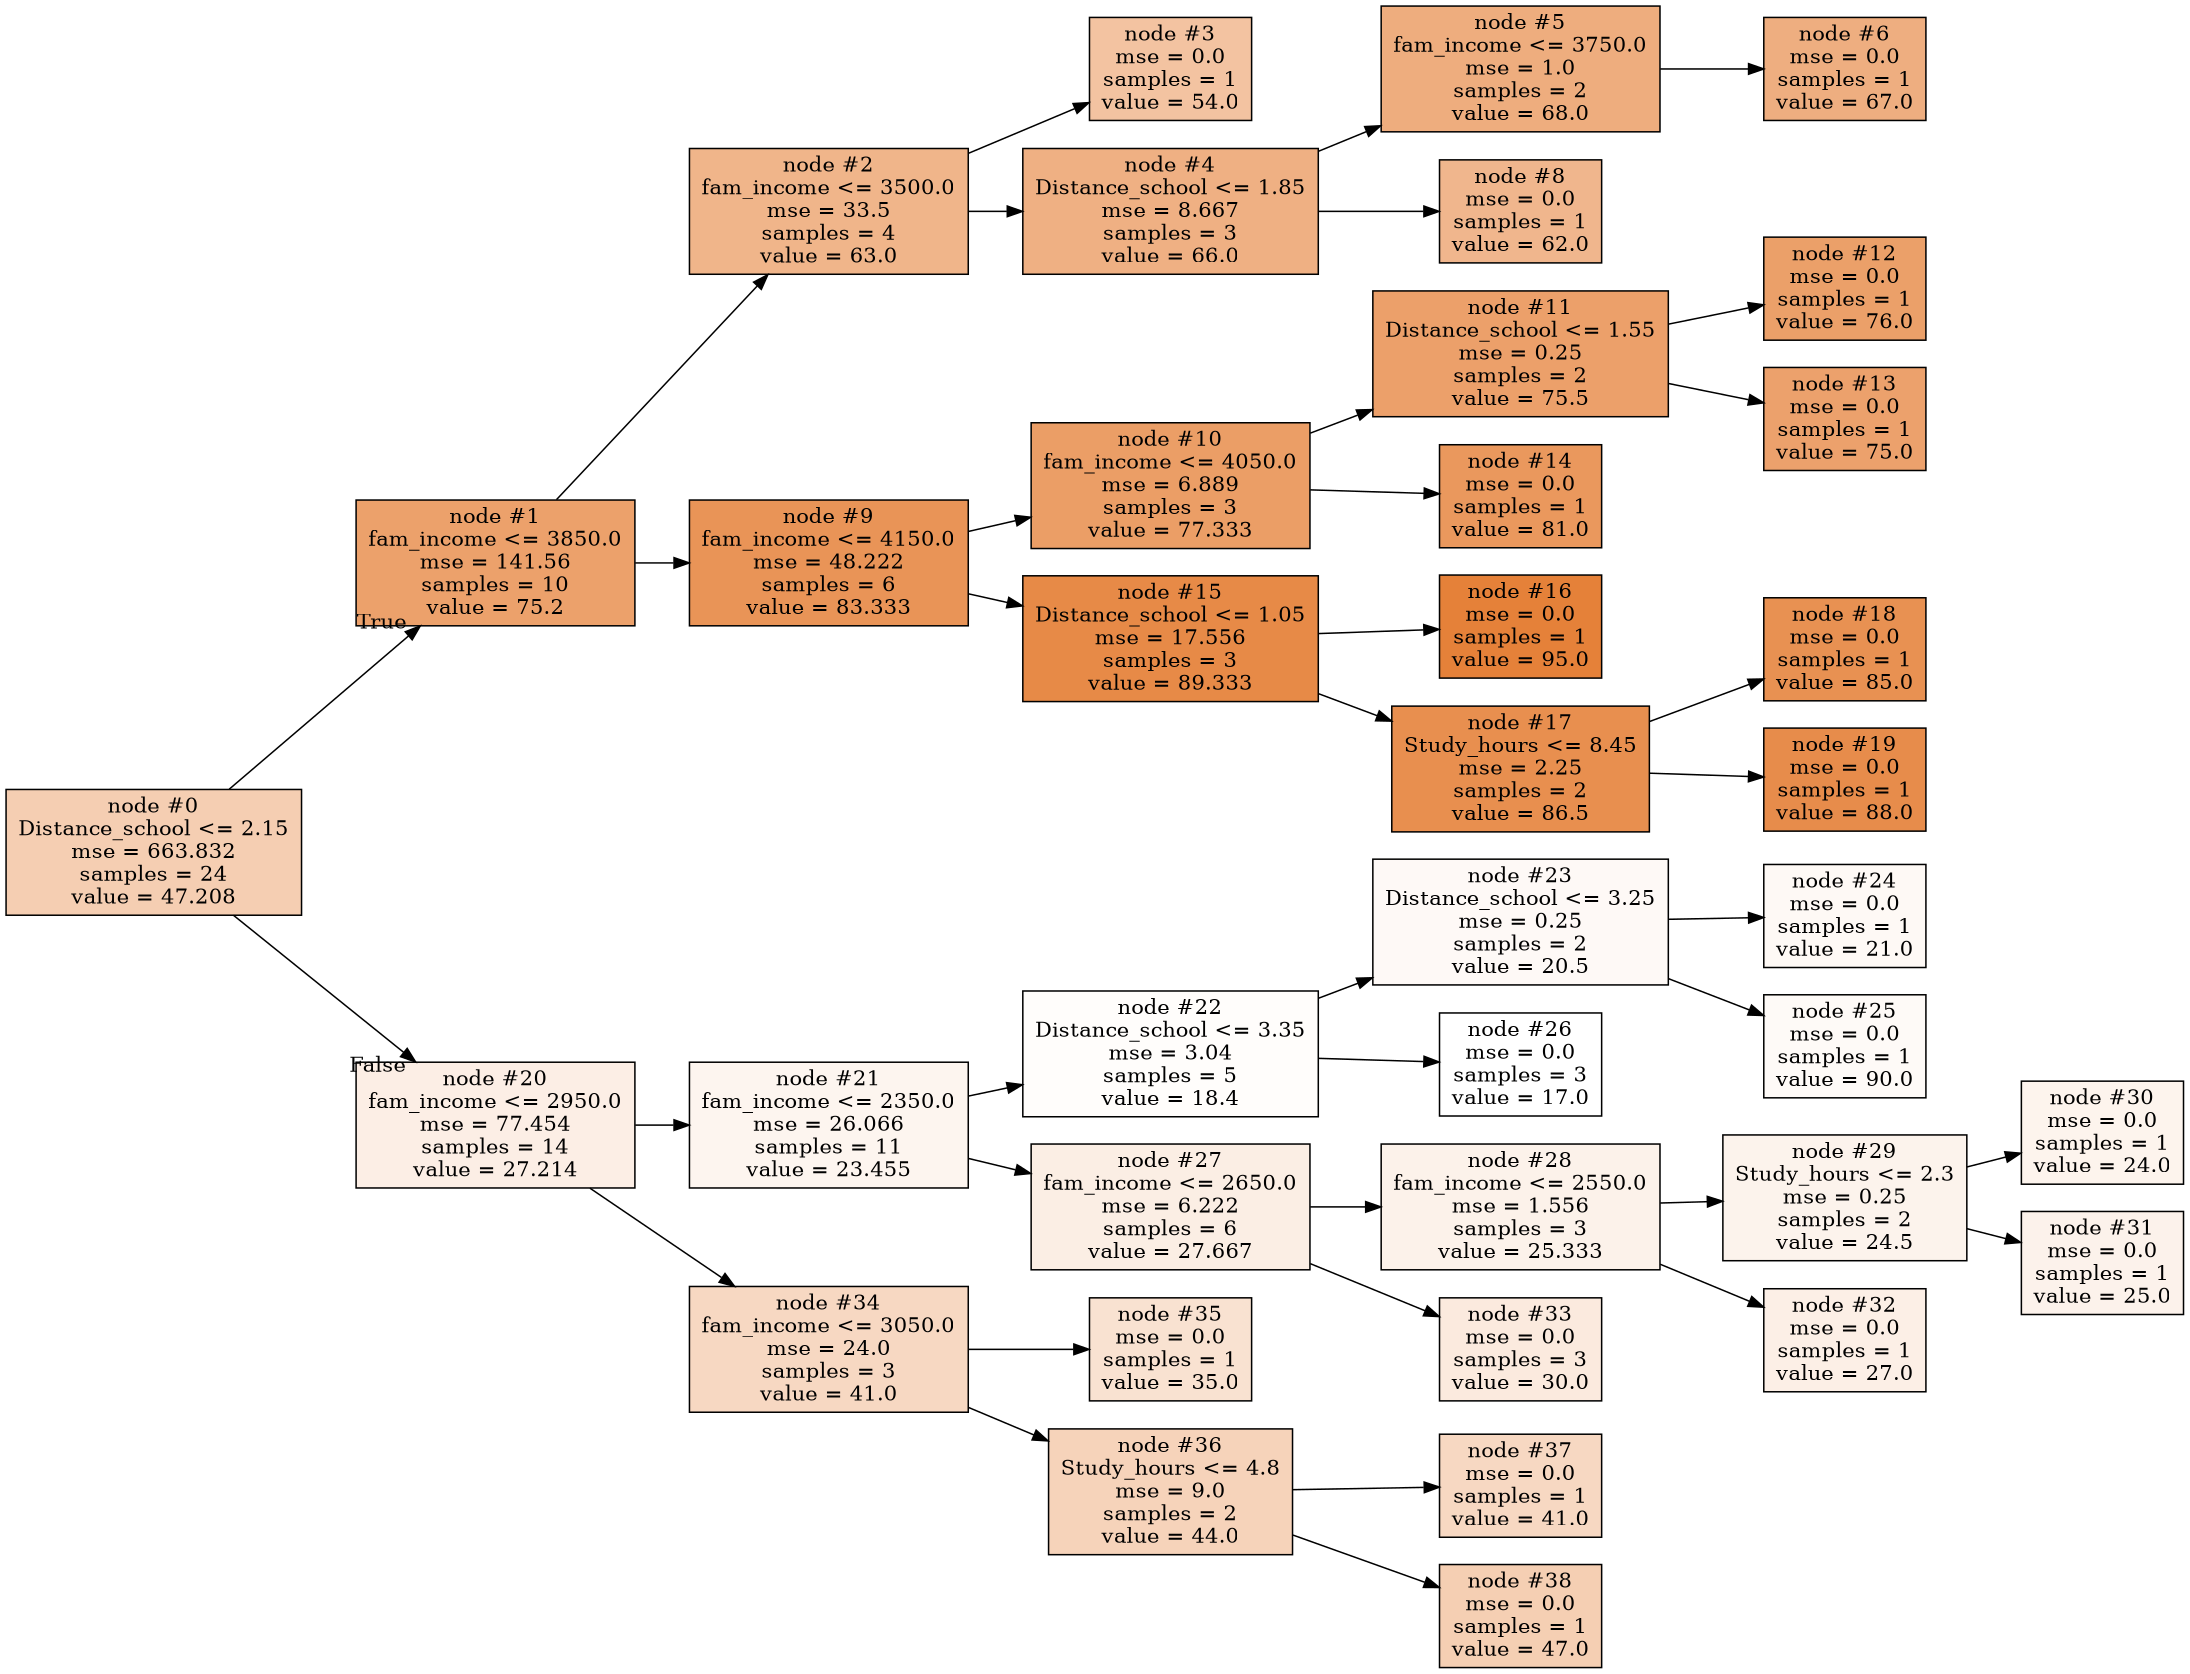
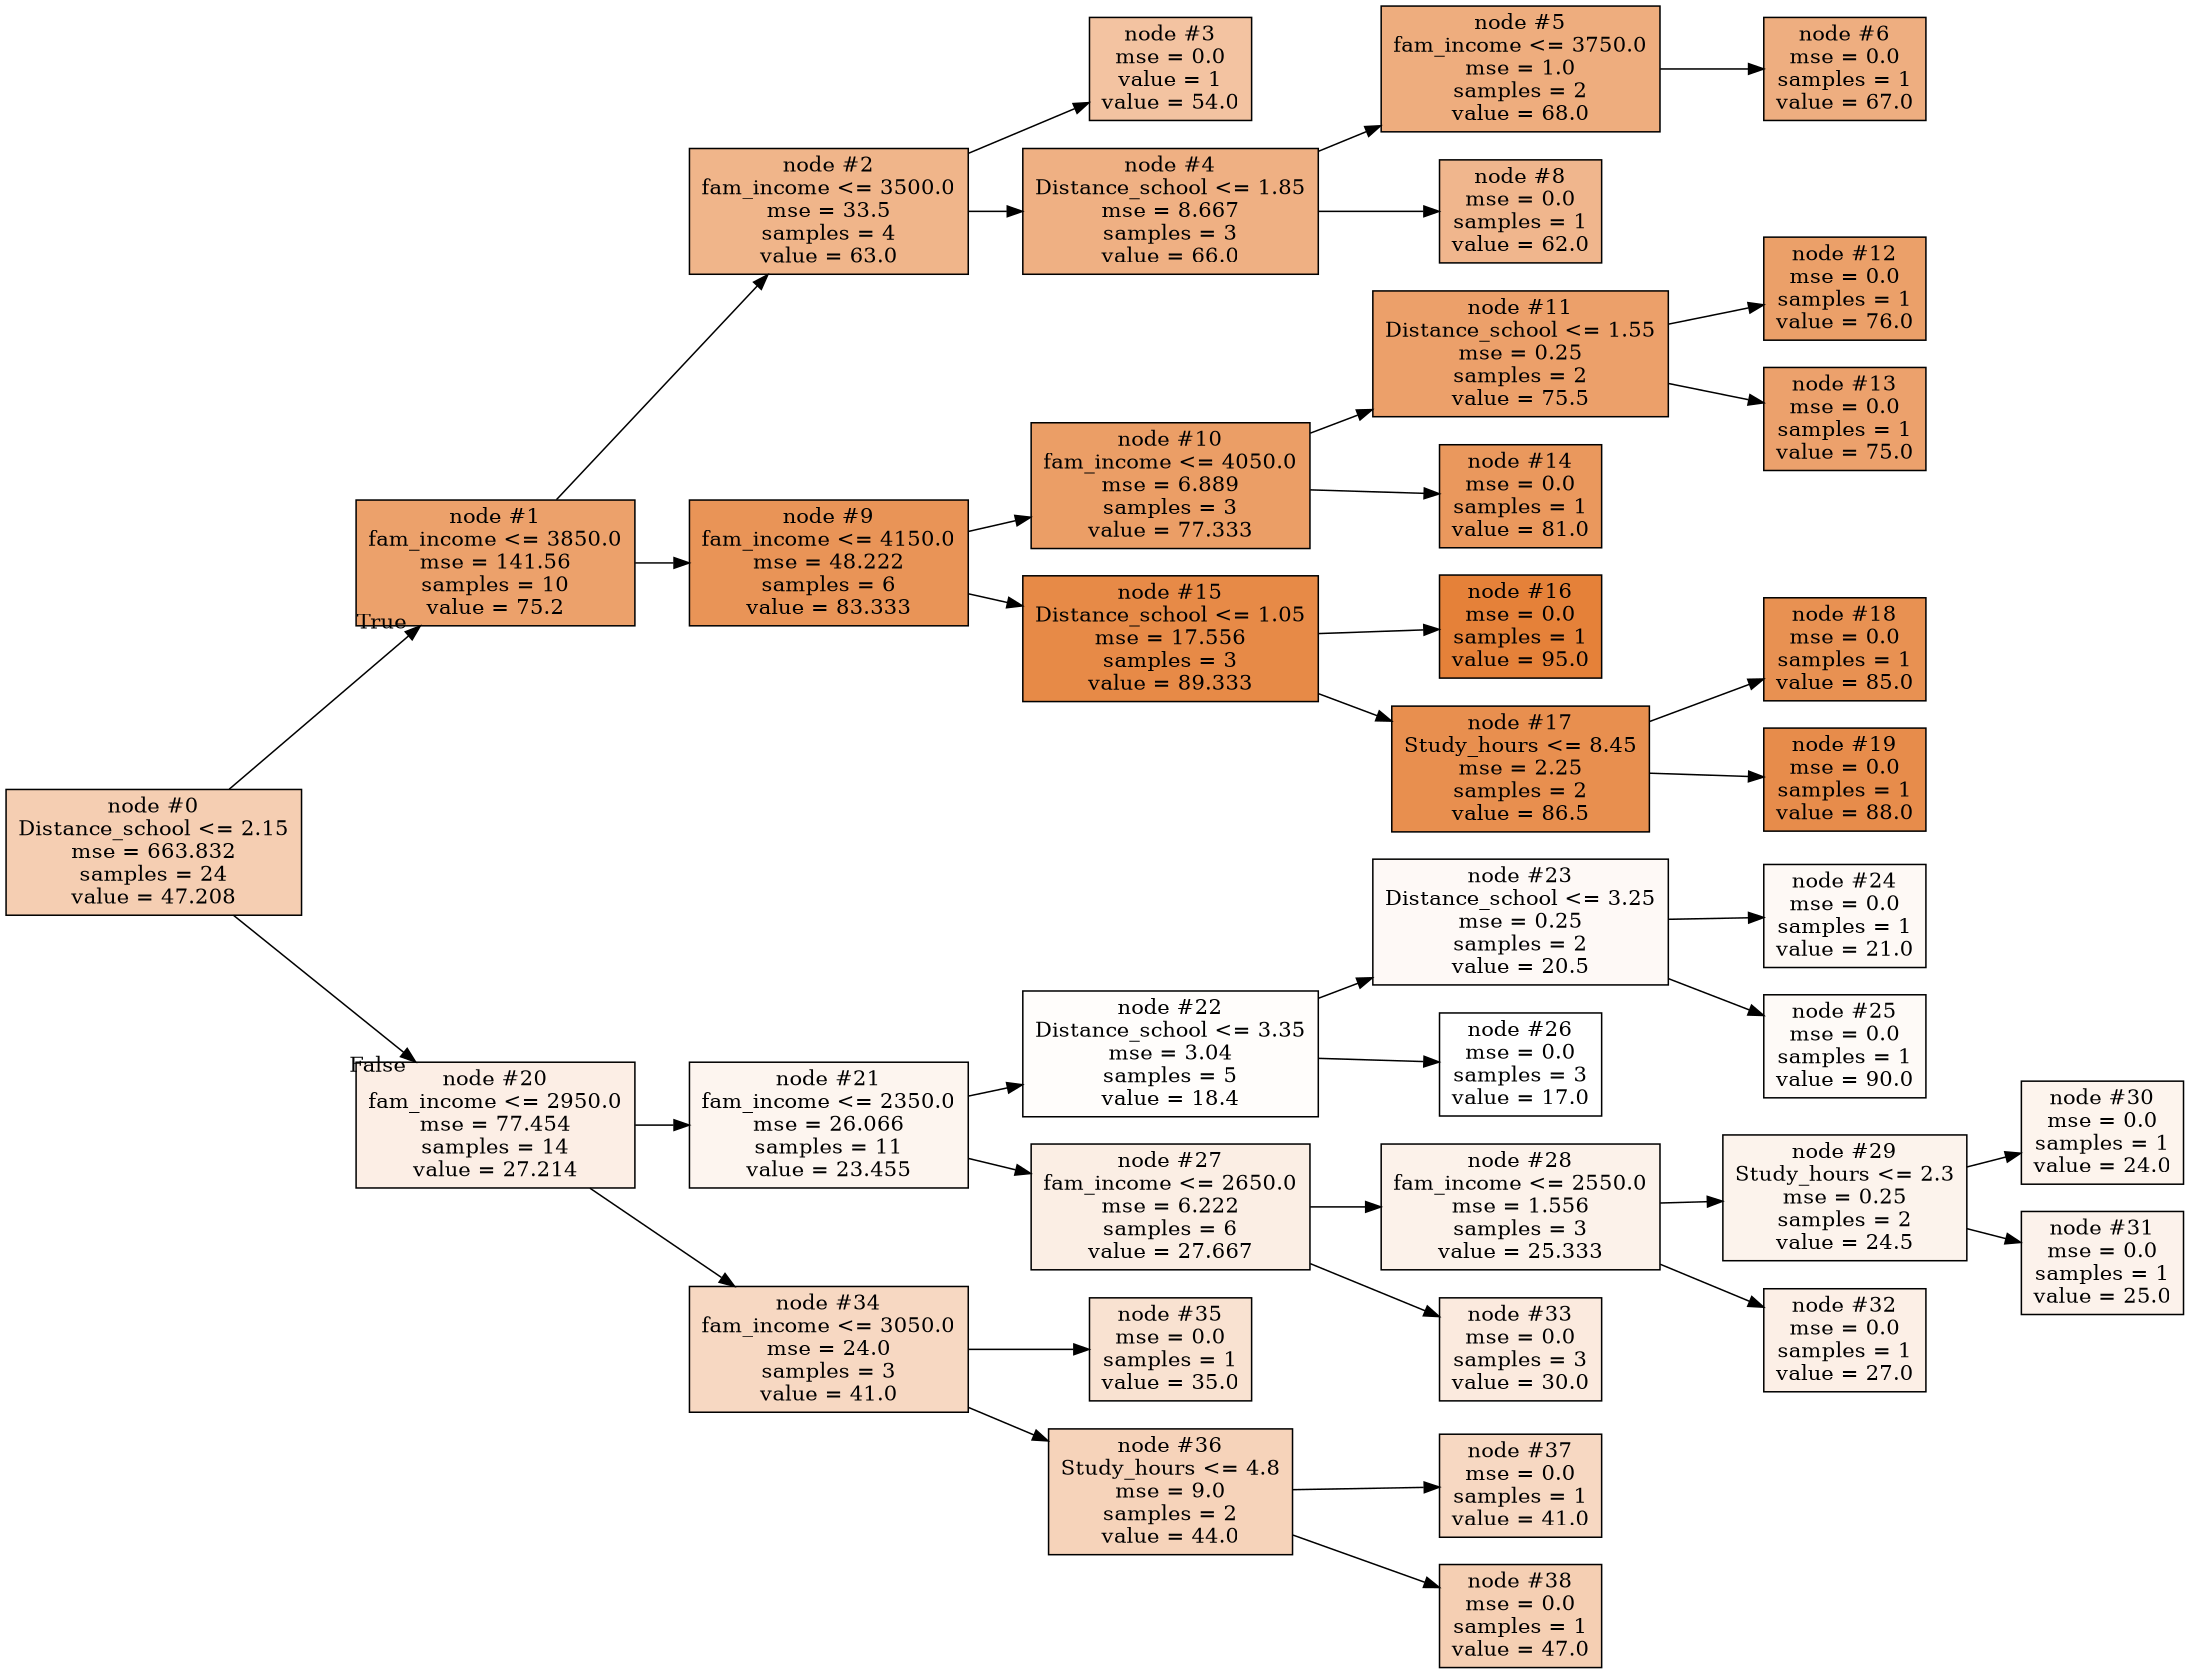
node "node #3 mse = 0.0 samples = 1 value = 54.0": label "node #3 mse = 0.0 samples = 1 value = 54.0" -> "node #3 mse = 0.0 value = 1 value = 54.0"
